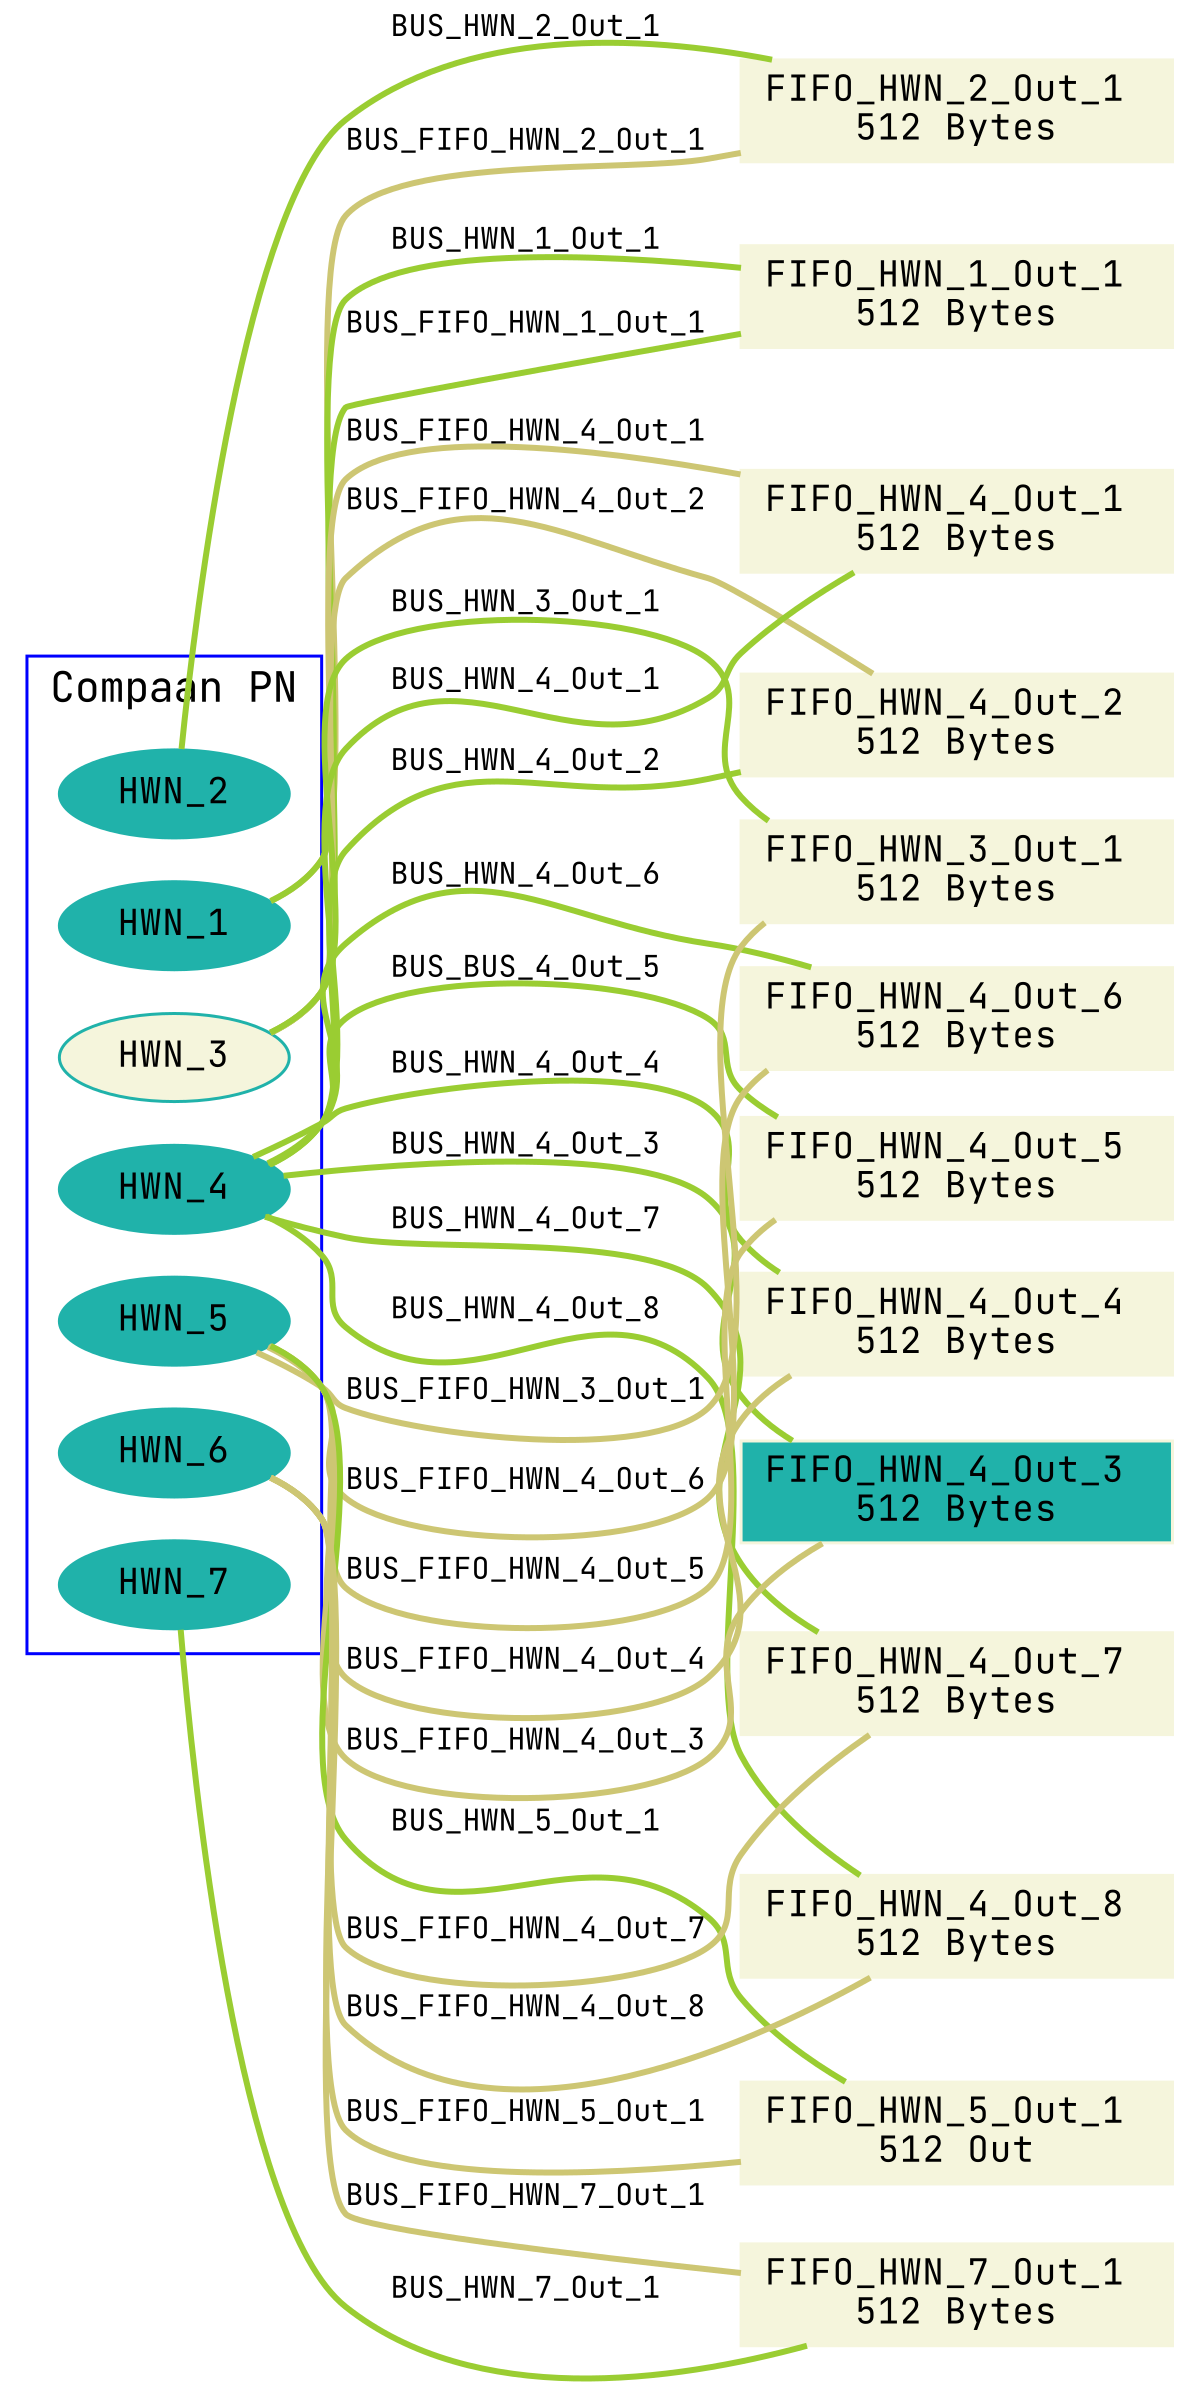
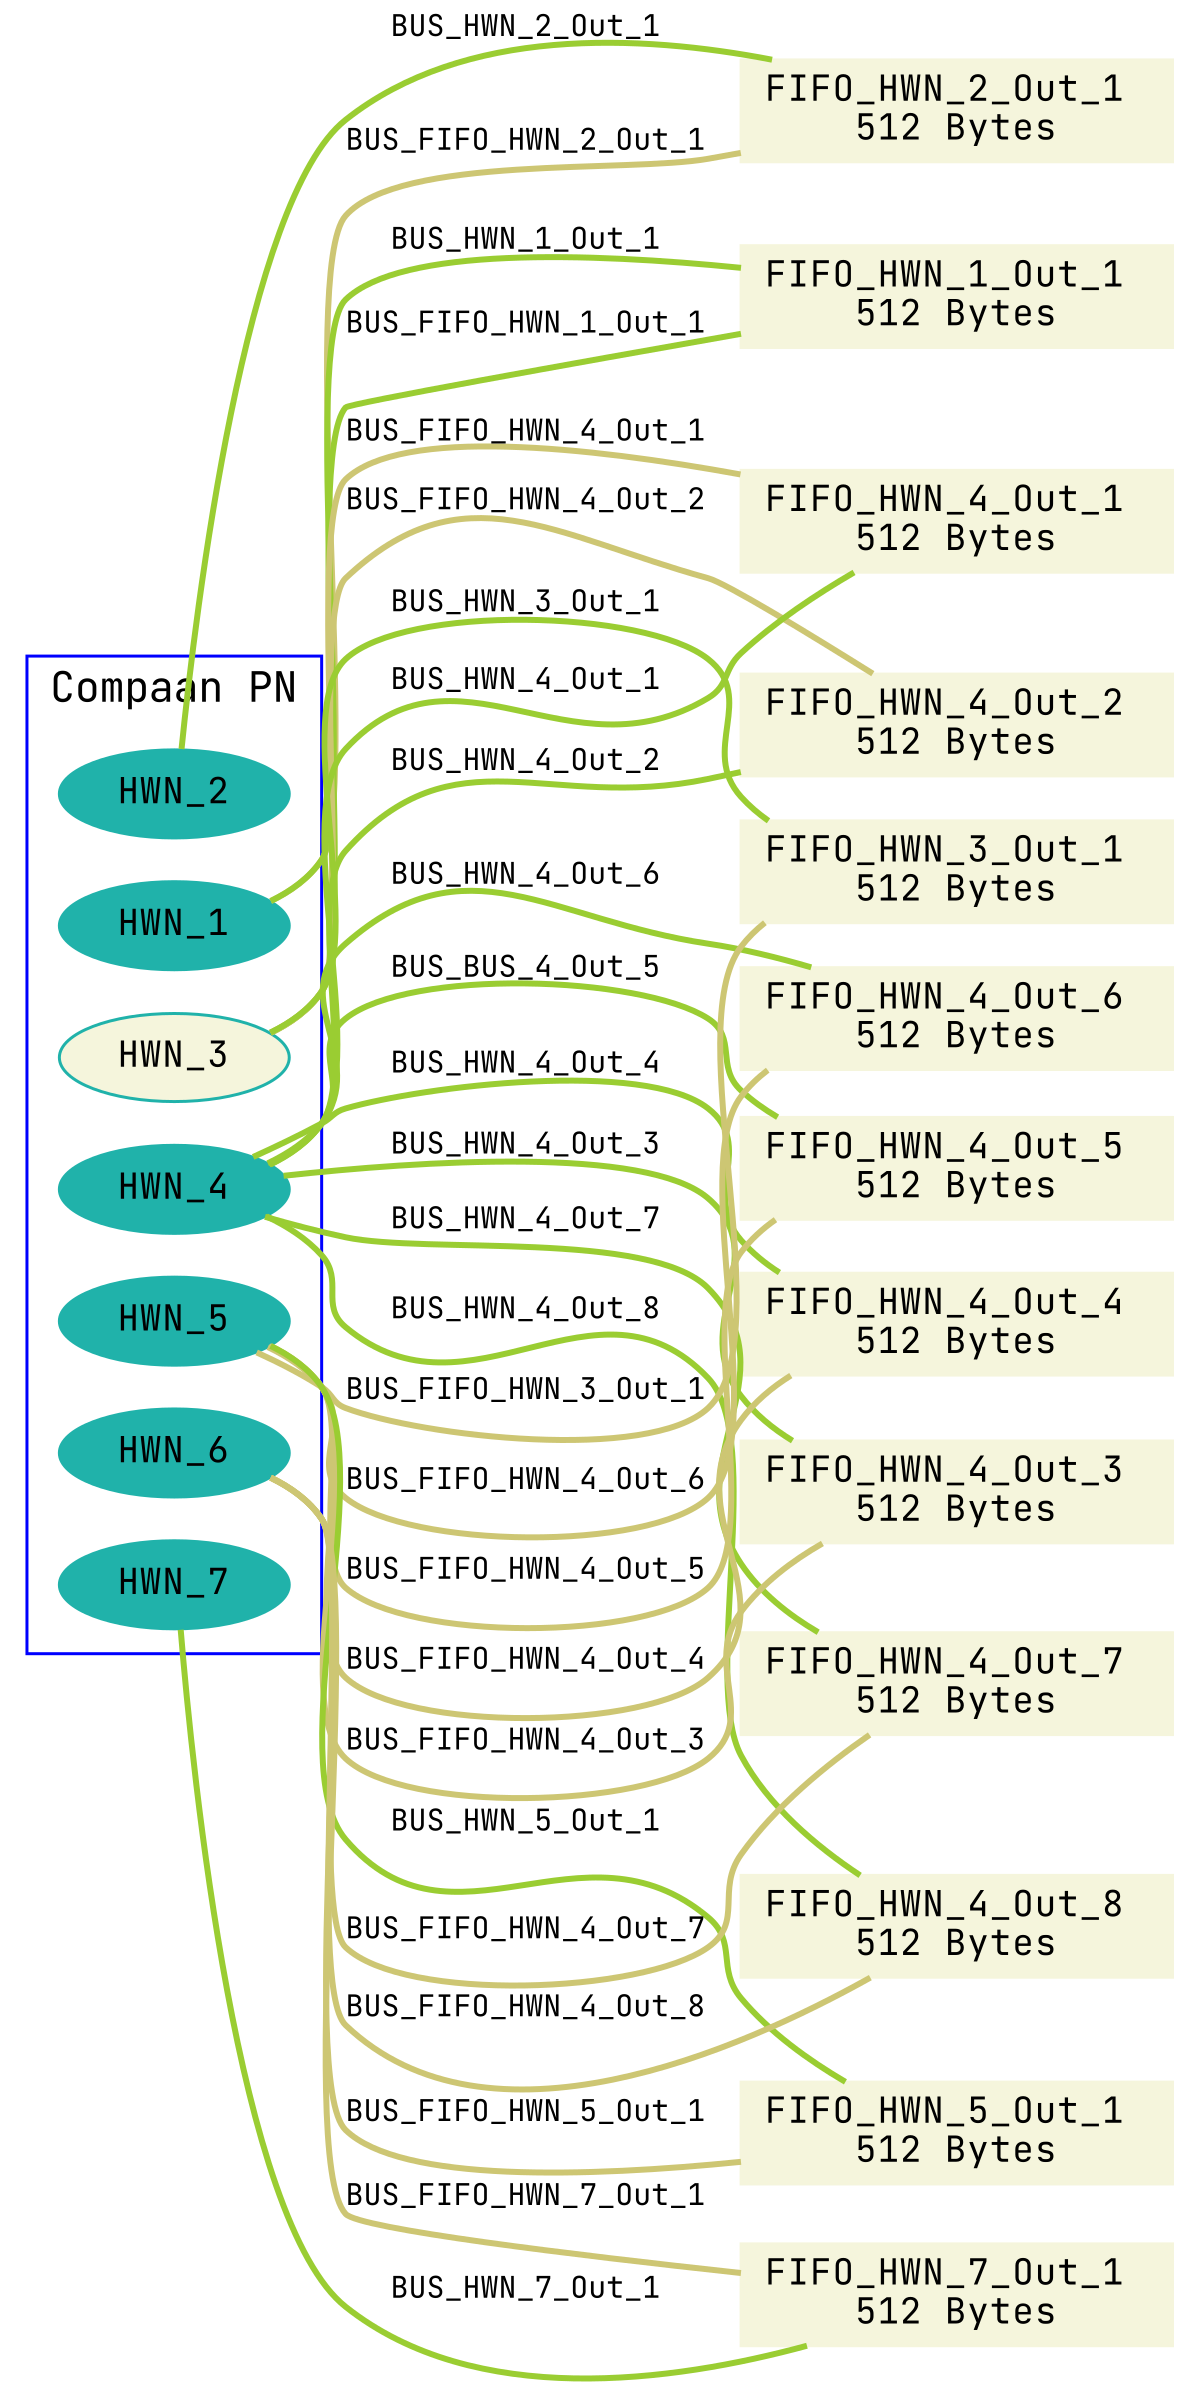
node "FIFO_HWN_4_Out_3 512 Bytes": fillcolor lightseagreen -> beige
node "FIFO_HWN_5_Out_1 512 Out": label "FIFO_HWN_5_Out_1 512 Out" -> "FIFO_HWN_5_Out_1 512 Bytes"
